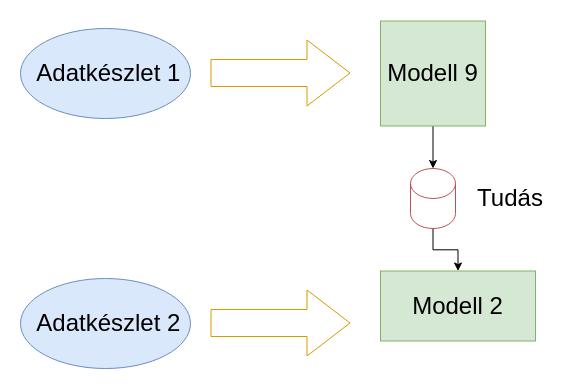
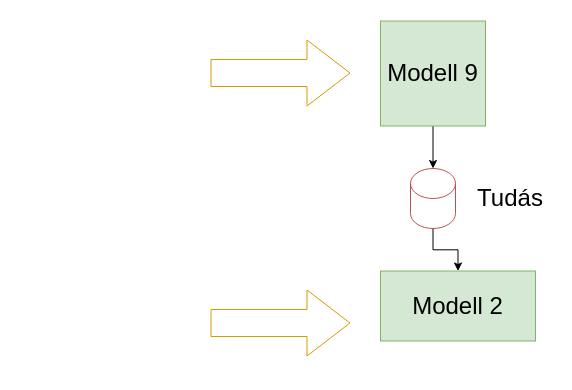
node "Adatkészlet 1": removed
node "Adatkészlet 2": removed
